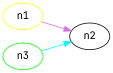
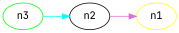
edge "n1" -> "n2": reversed
